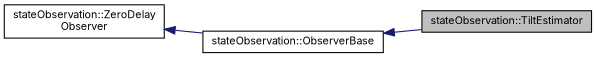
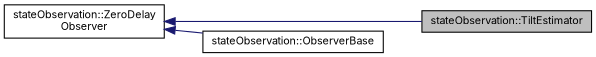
edge "stateObservation::TiltEstimator" -> "stateObservation::ObserverBase": now "stateObservation::TiltEstimator" -> "stateObservation::ZeroDelay Observer"
